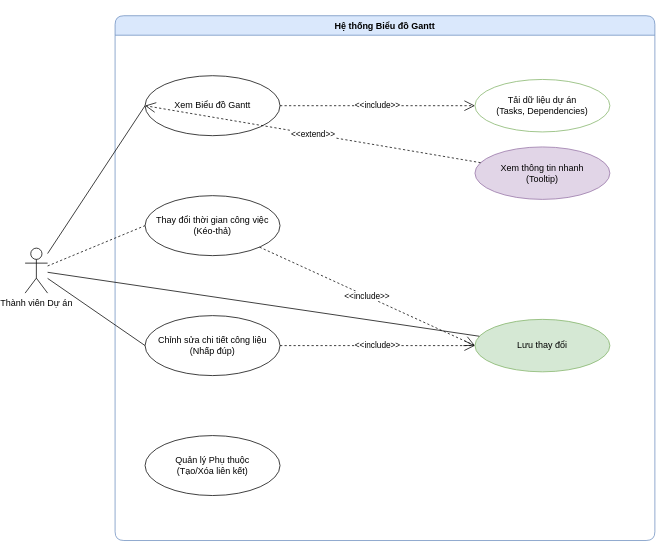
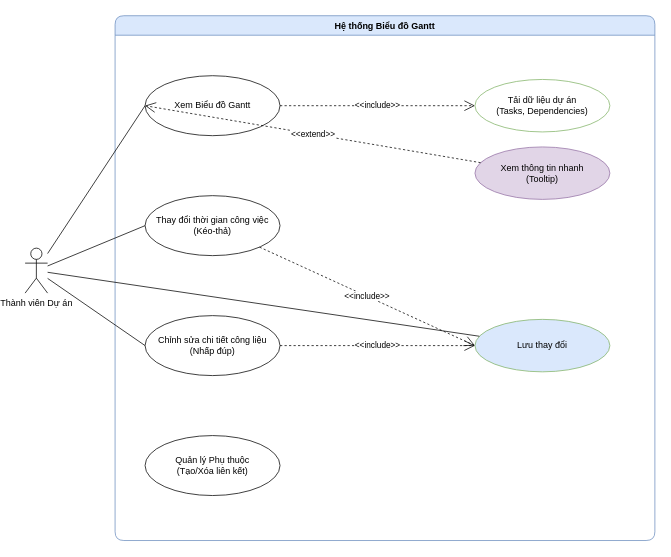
edge "Thay đổi thời gian công việc (Kéo-thả)" -- "Thành viên Dự án": style dashed -> solid
node "Lưu thay đổi": fillcolor #d5e8d4 -> #dae8fc
